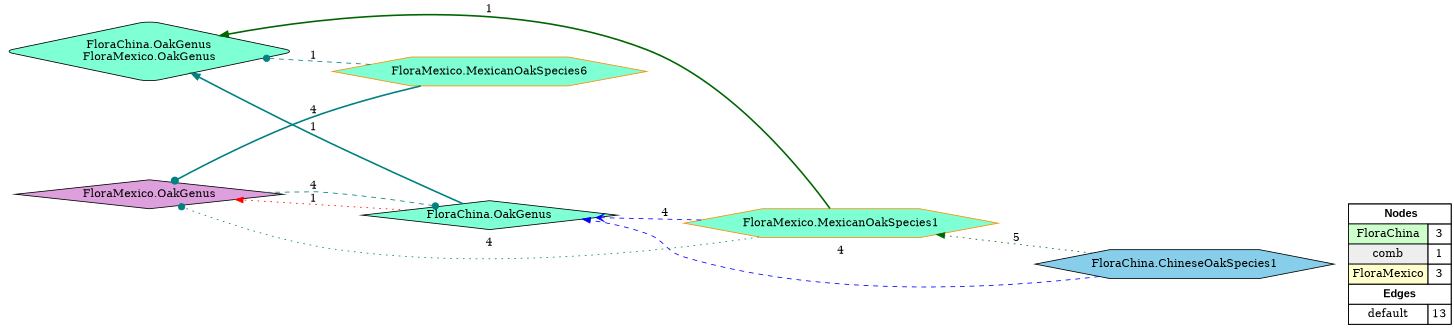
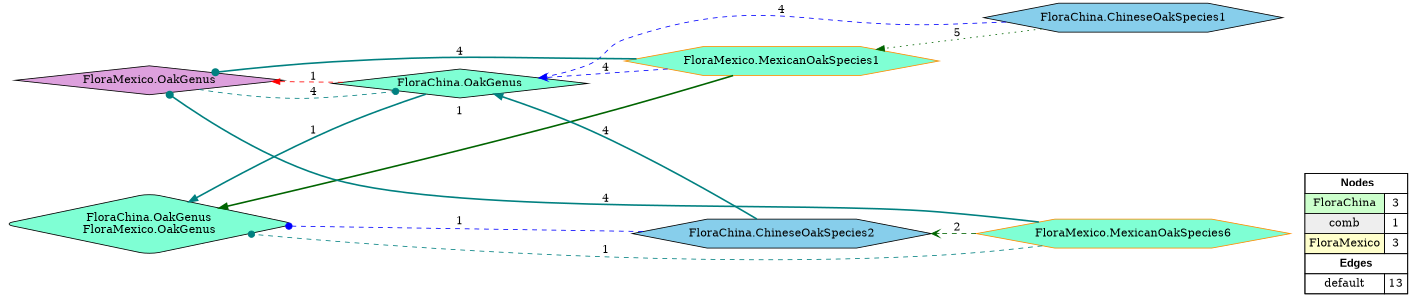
edge "FloraChina.OakGenus" -> "FloraMexico.OakGenus": style dotted -> dashed
node "FloraChina.ChineseOakSpecies2": added
edge "FloraMexico.MexicanOakSpecies1" -> "FloraMexico.OakGenus": style dotted -> bold
